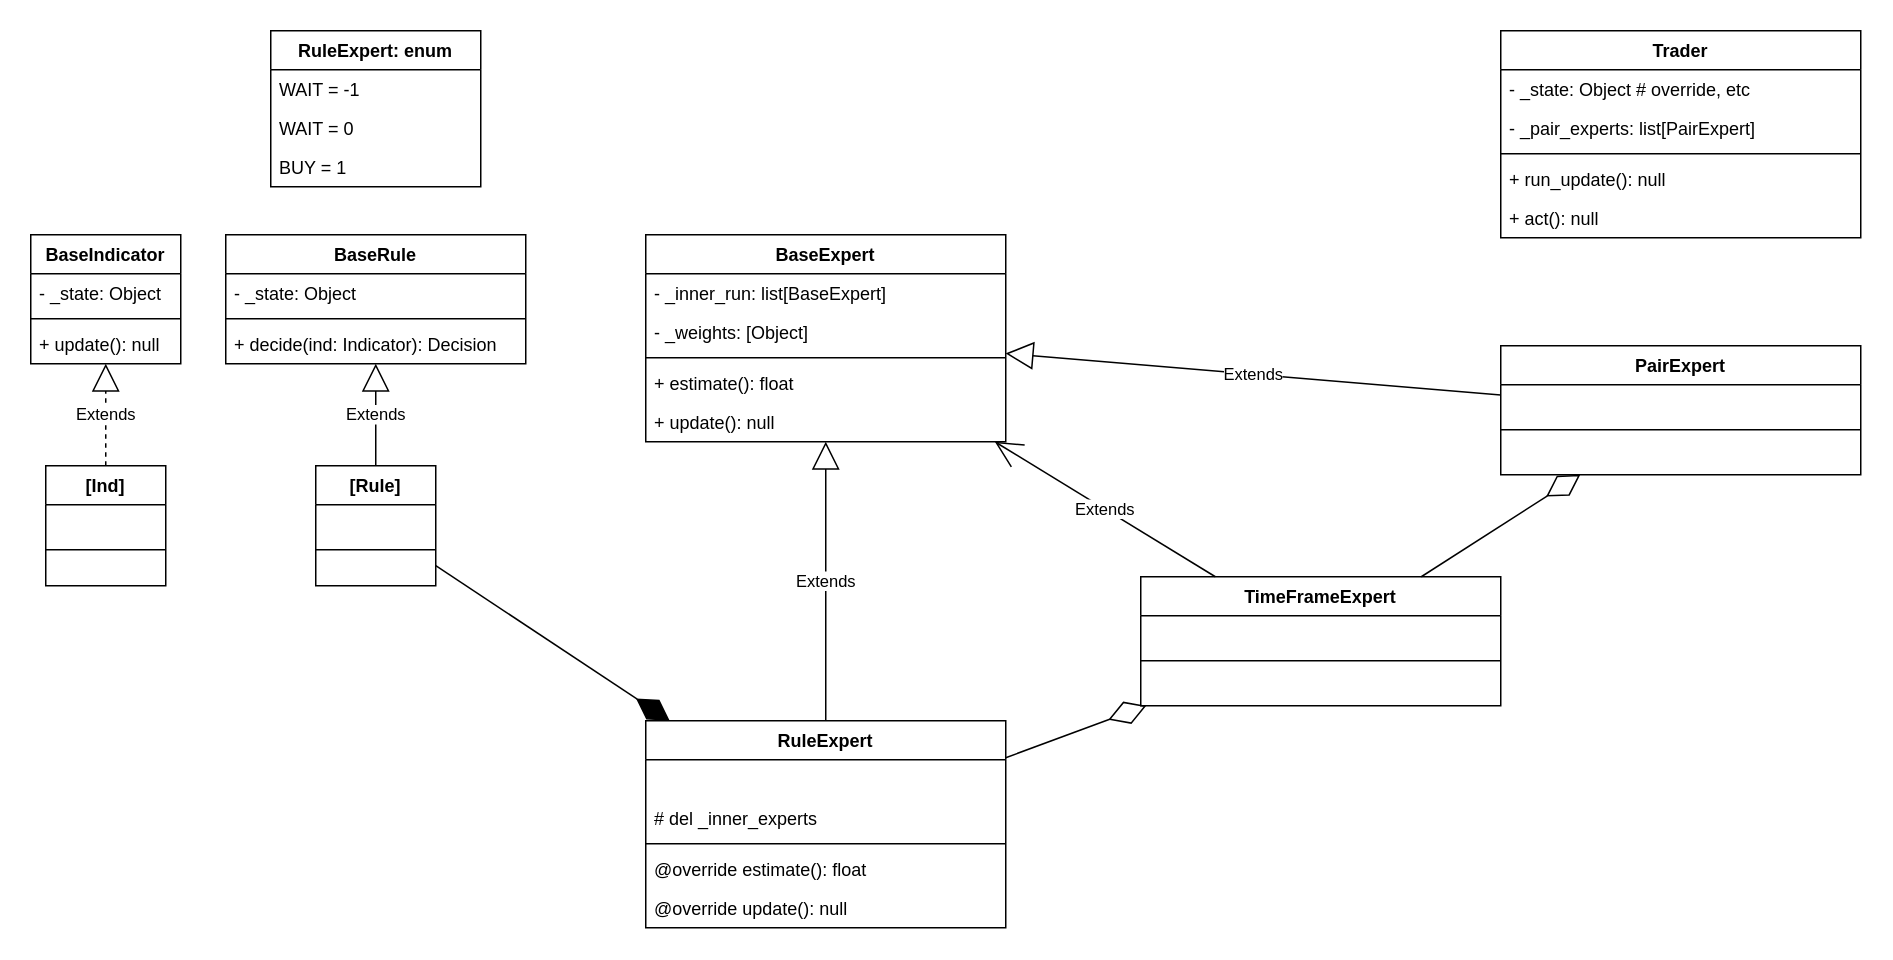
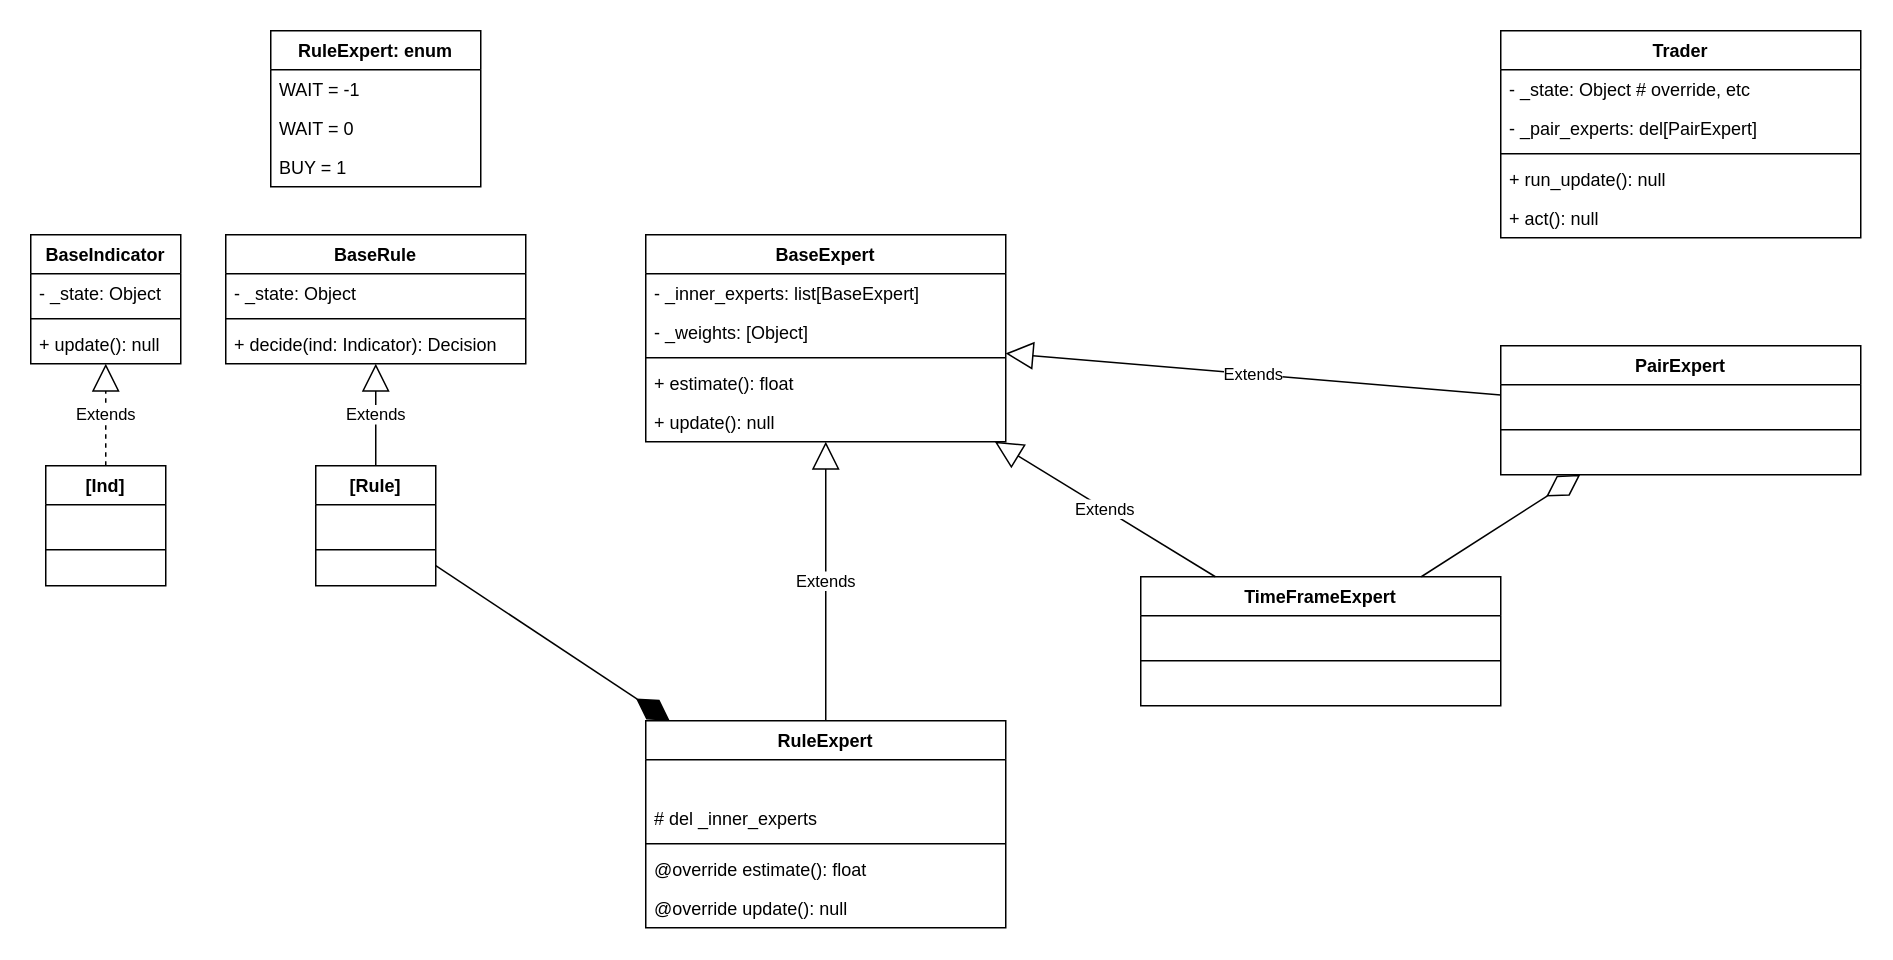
node "- _pair_experts: list[PairExpert]": label "- _pair_experts: list[PairExpert]" -> "- _pair_experts: del[PairExpert]"
node "- _inner_run: list[BaseExpert]": label "- _inner_run: list[BaseExpert]" -> "- _inner_experts: list[BaseExpert]"
edge "TimeFrameExpert" -> "BaseExpert": arrowhead open -> block
edge "RuleExpert" -> "TimeFrameExpert": removed
